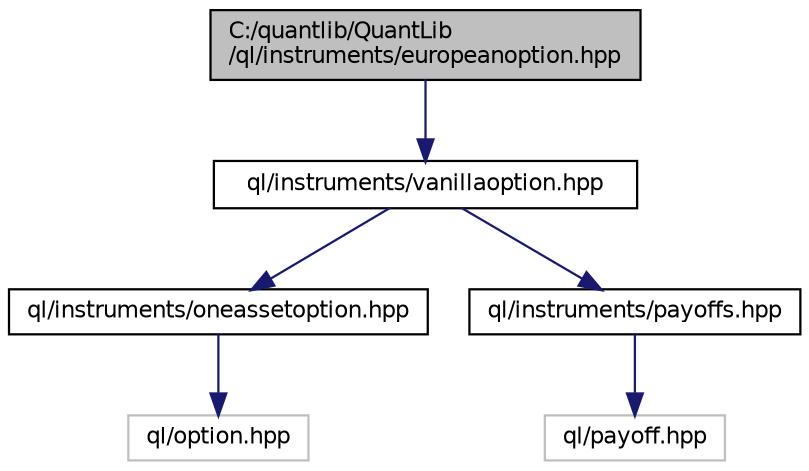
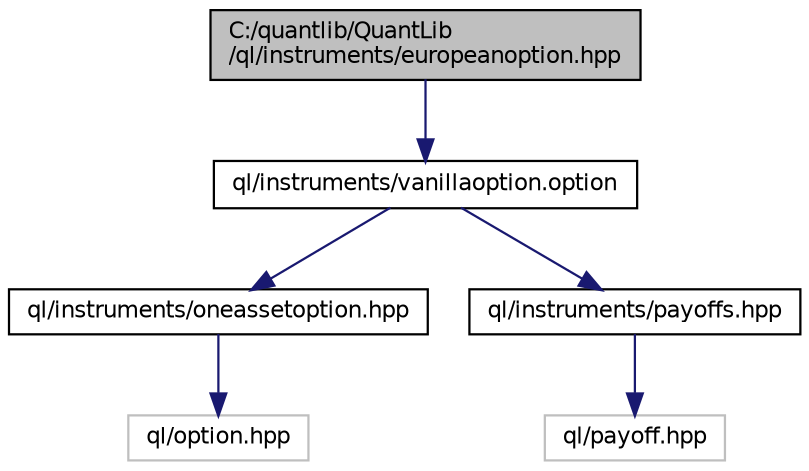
node "ql/instruments/vanillaoption.hpp": label "ql/instruments/vanillaoption.hpp" -> "ql/instruments/vanillaoption.option"
